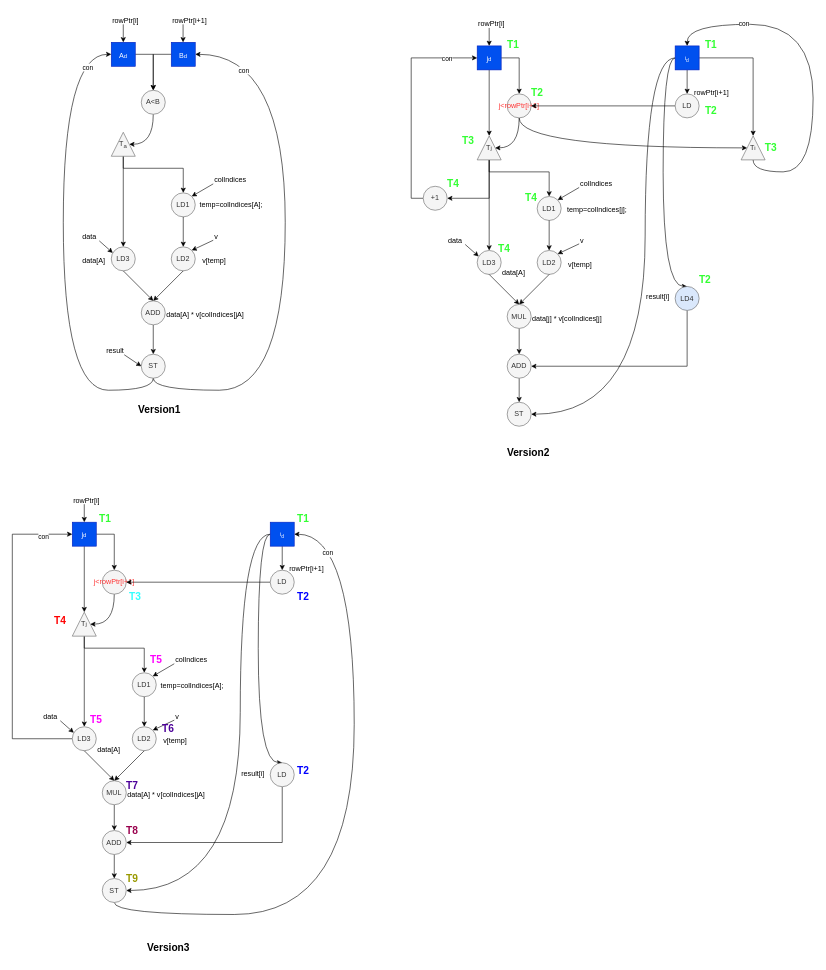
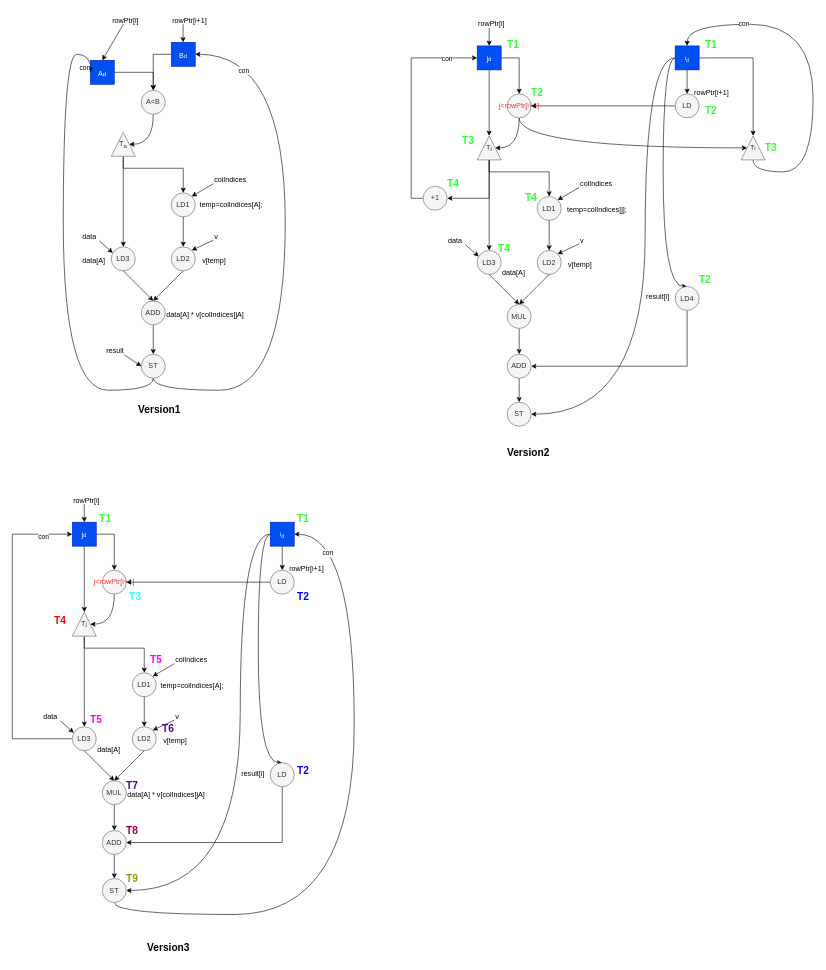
node "Ad": moved (123, 54) -> (102, 72)
node "LD4": fillcolor #dae8fc -> #f5f5f5
node "data[j] * v[colIndices[j]": removed
